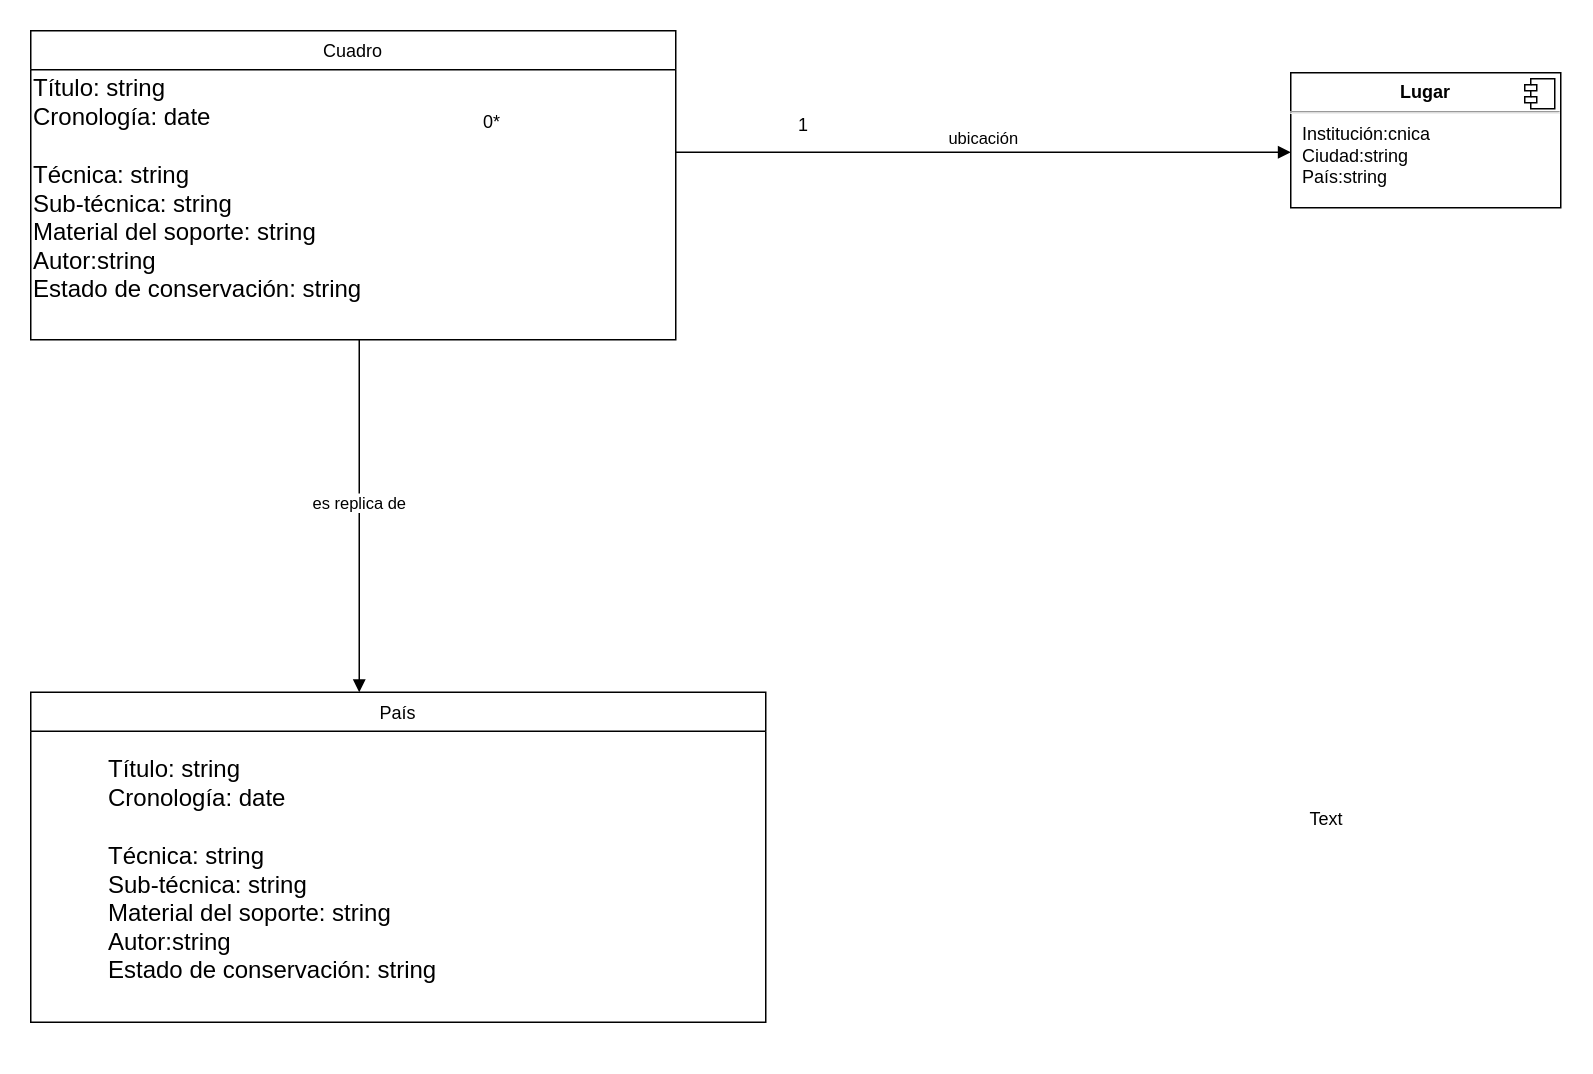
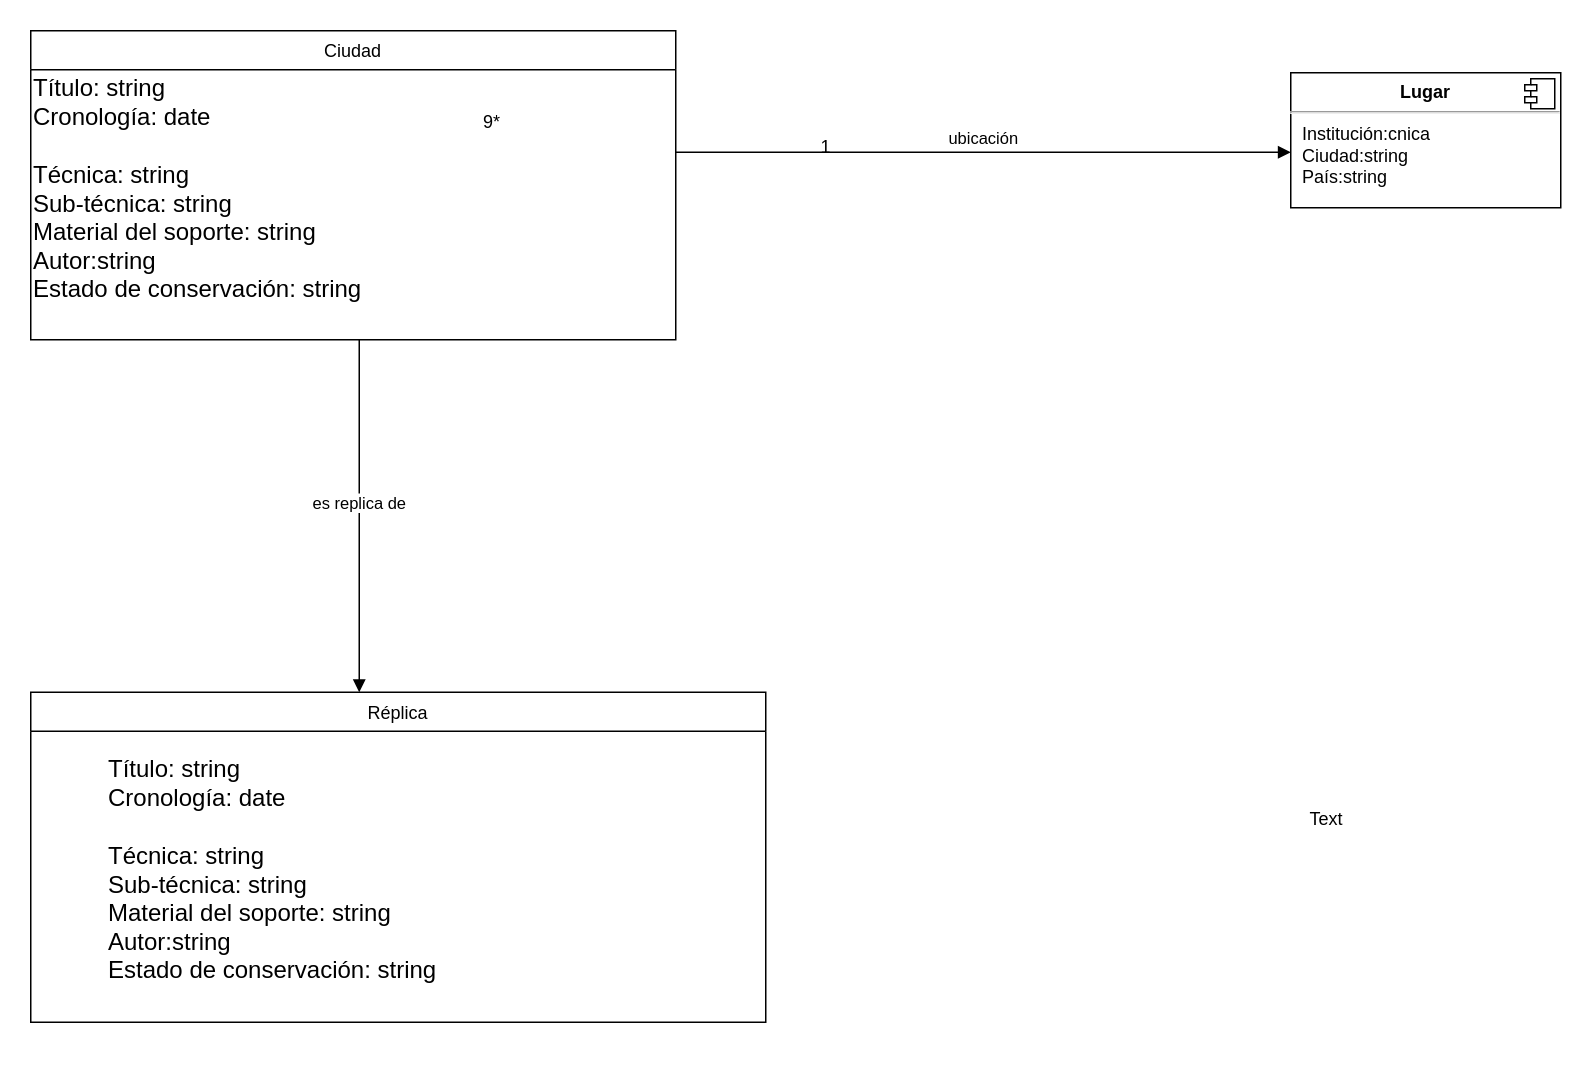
node "Cuadro": label "Cuadro" -> "Ciudad"
node "0*": label "0*" -> "9*"
node "1": moved (811, 125) -> (833, 148)
node "País": label "País" -> "Réplica"
